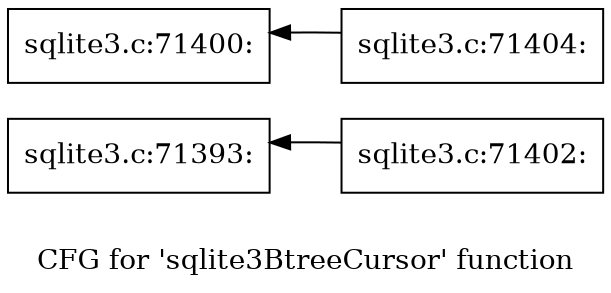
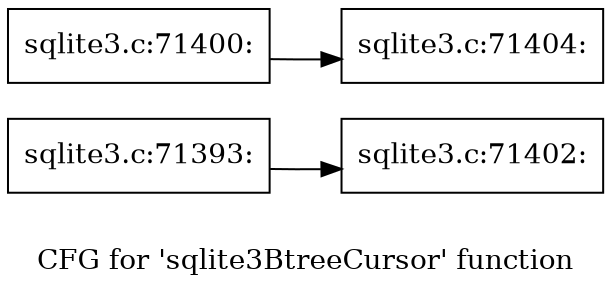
edge "sqlite3.c:71404:" -> "sqlite3.c:71400:": reversed
edge "sqlite3.c:71402:" -> "sqlite3.c:71393:": reversed
